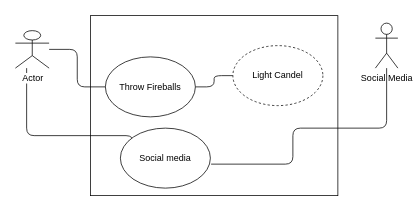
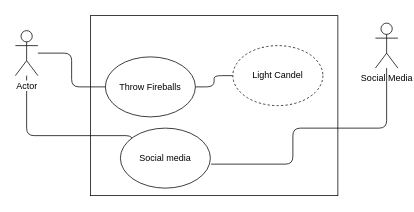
node "Actor": size 34x38 -> 23x45
